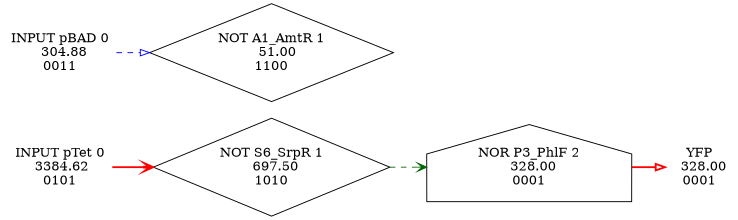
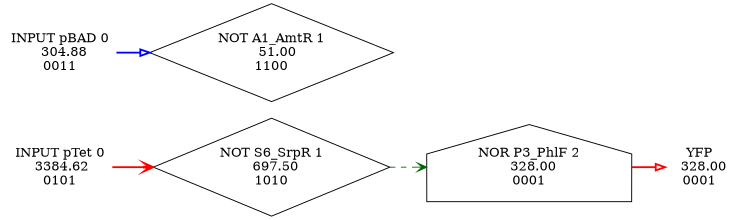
edge "INPUT pBAD 0 304.88 0011" -> "NOT A1_AmtR 1 51.00 1100": style dashed -> bold
